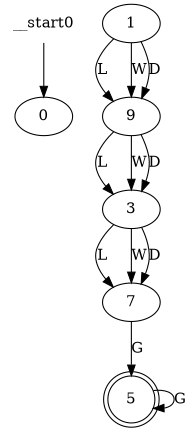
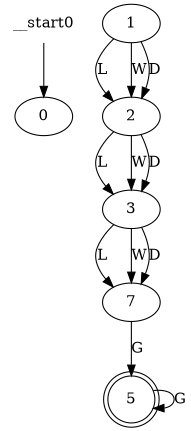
node "9": label "9" -> "2"
